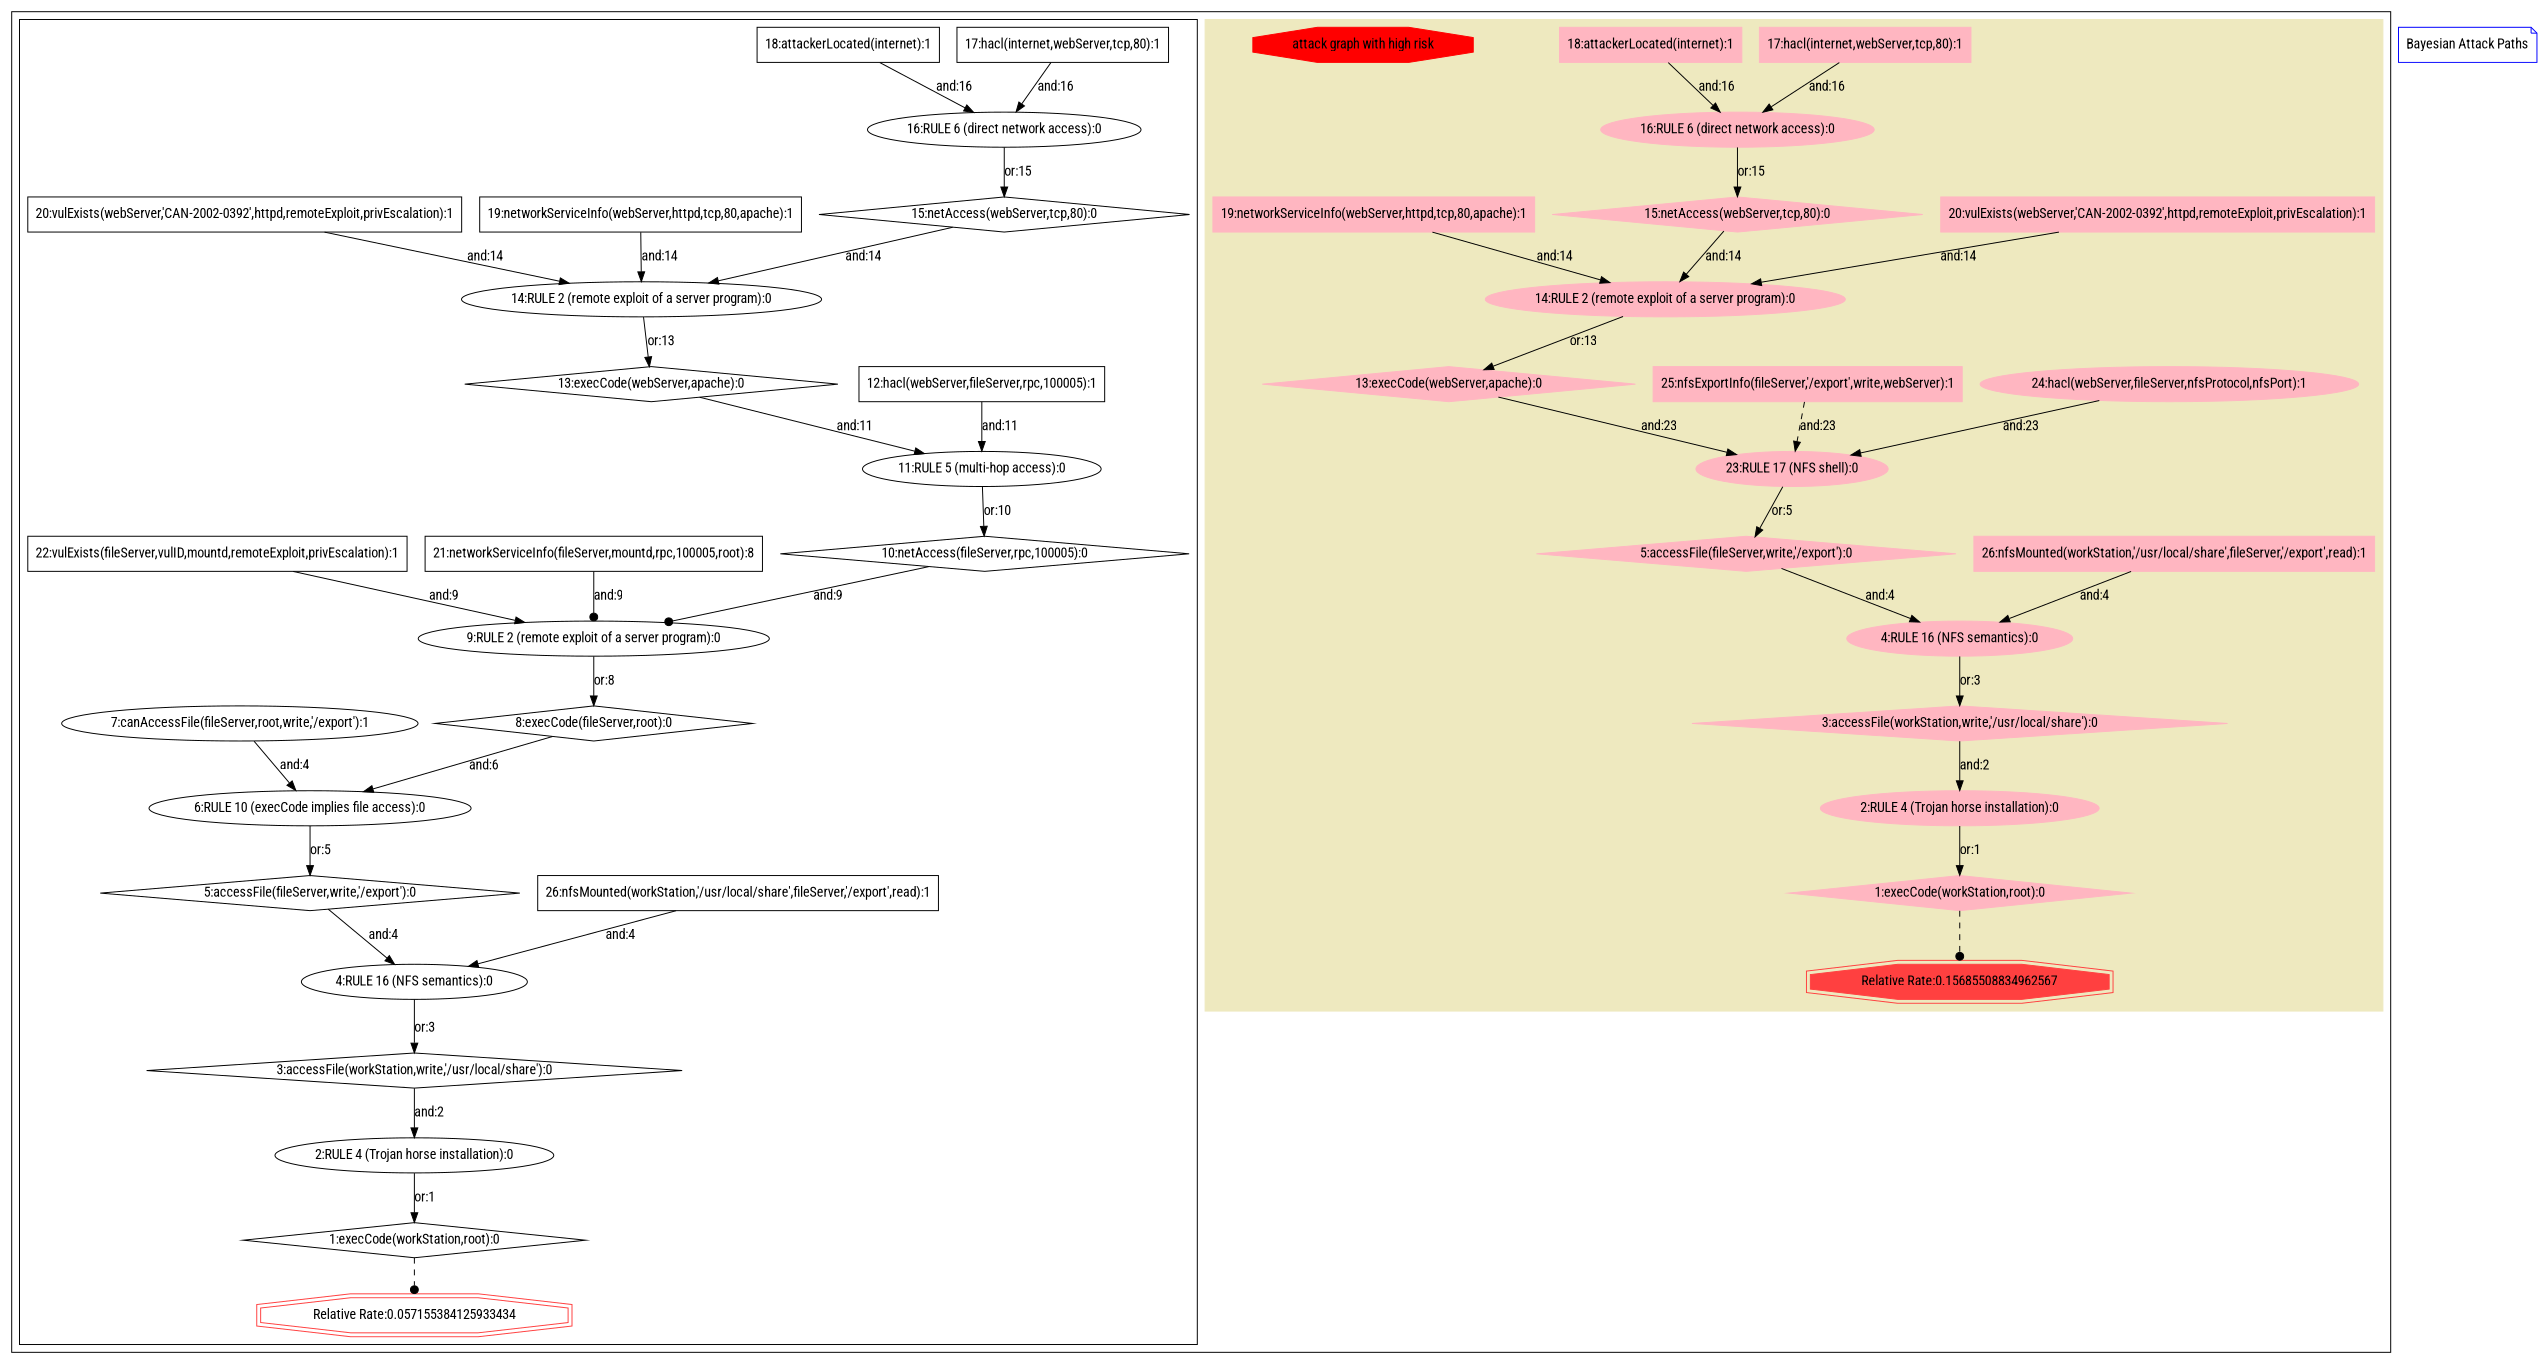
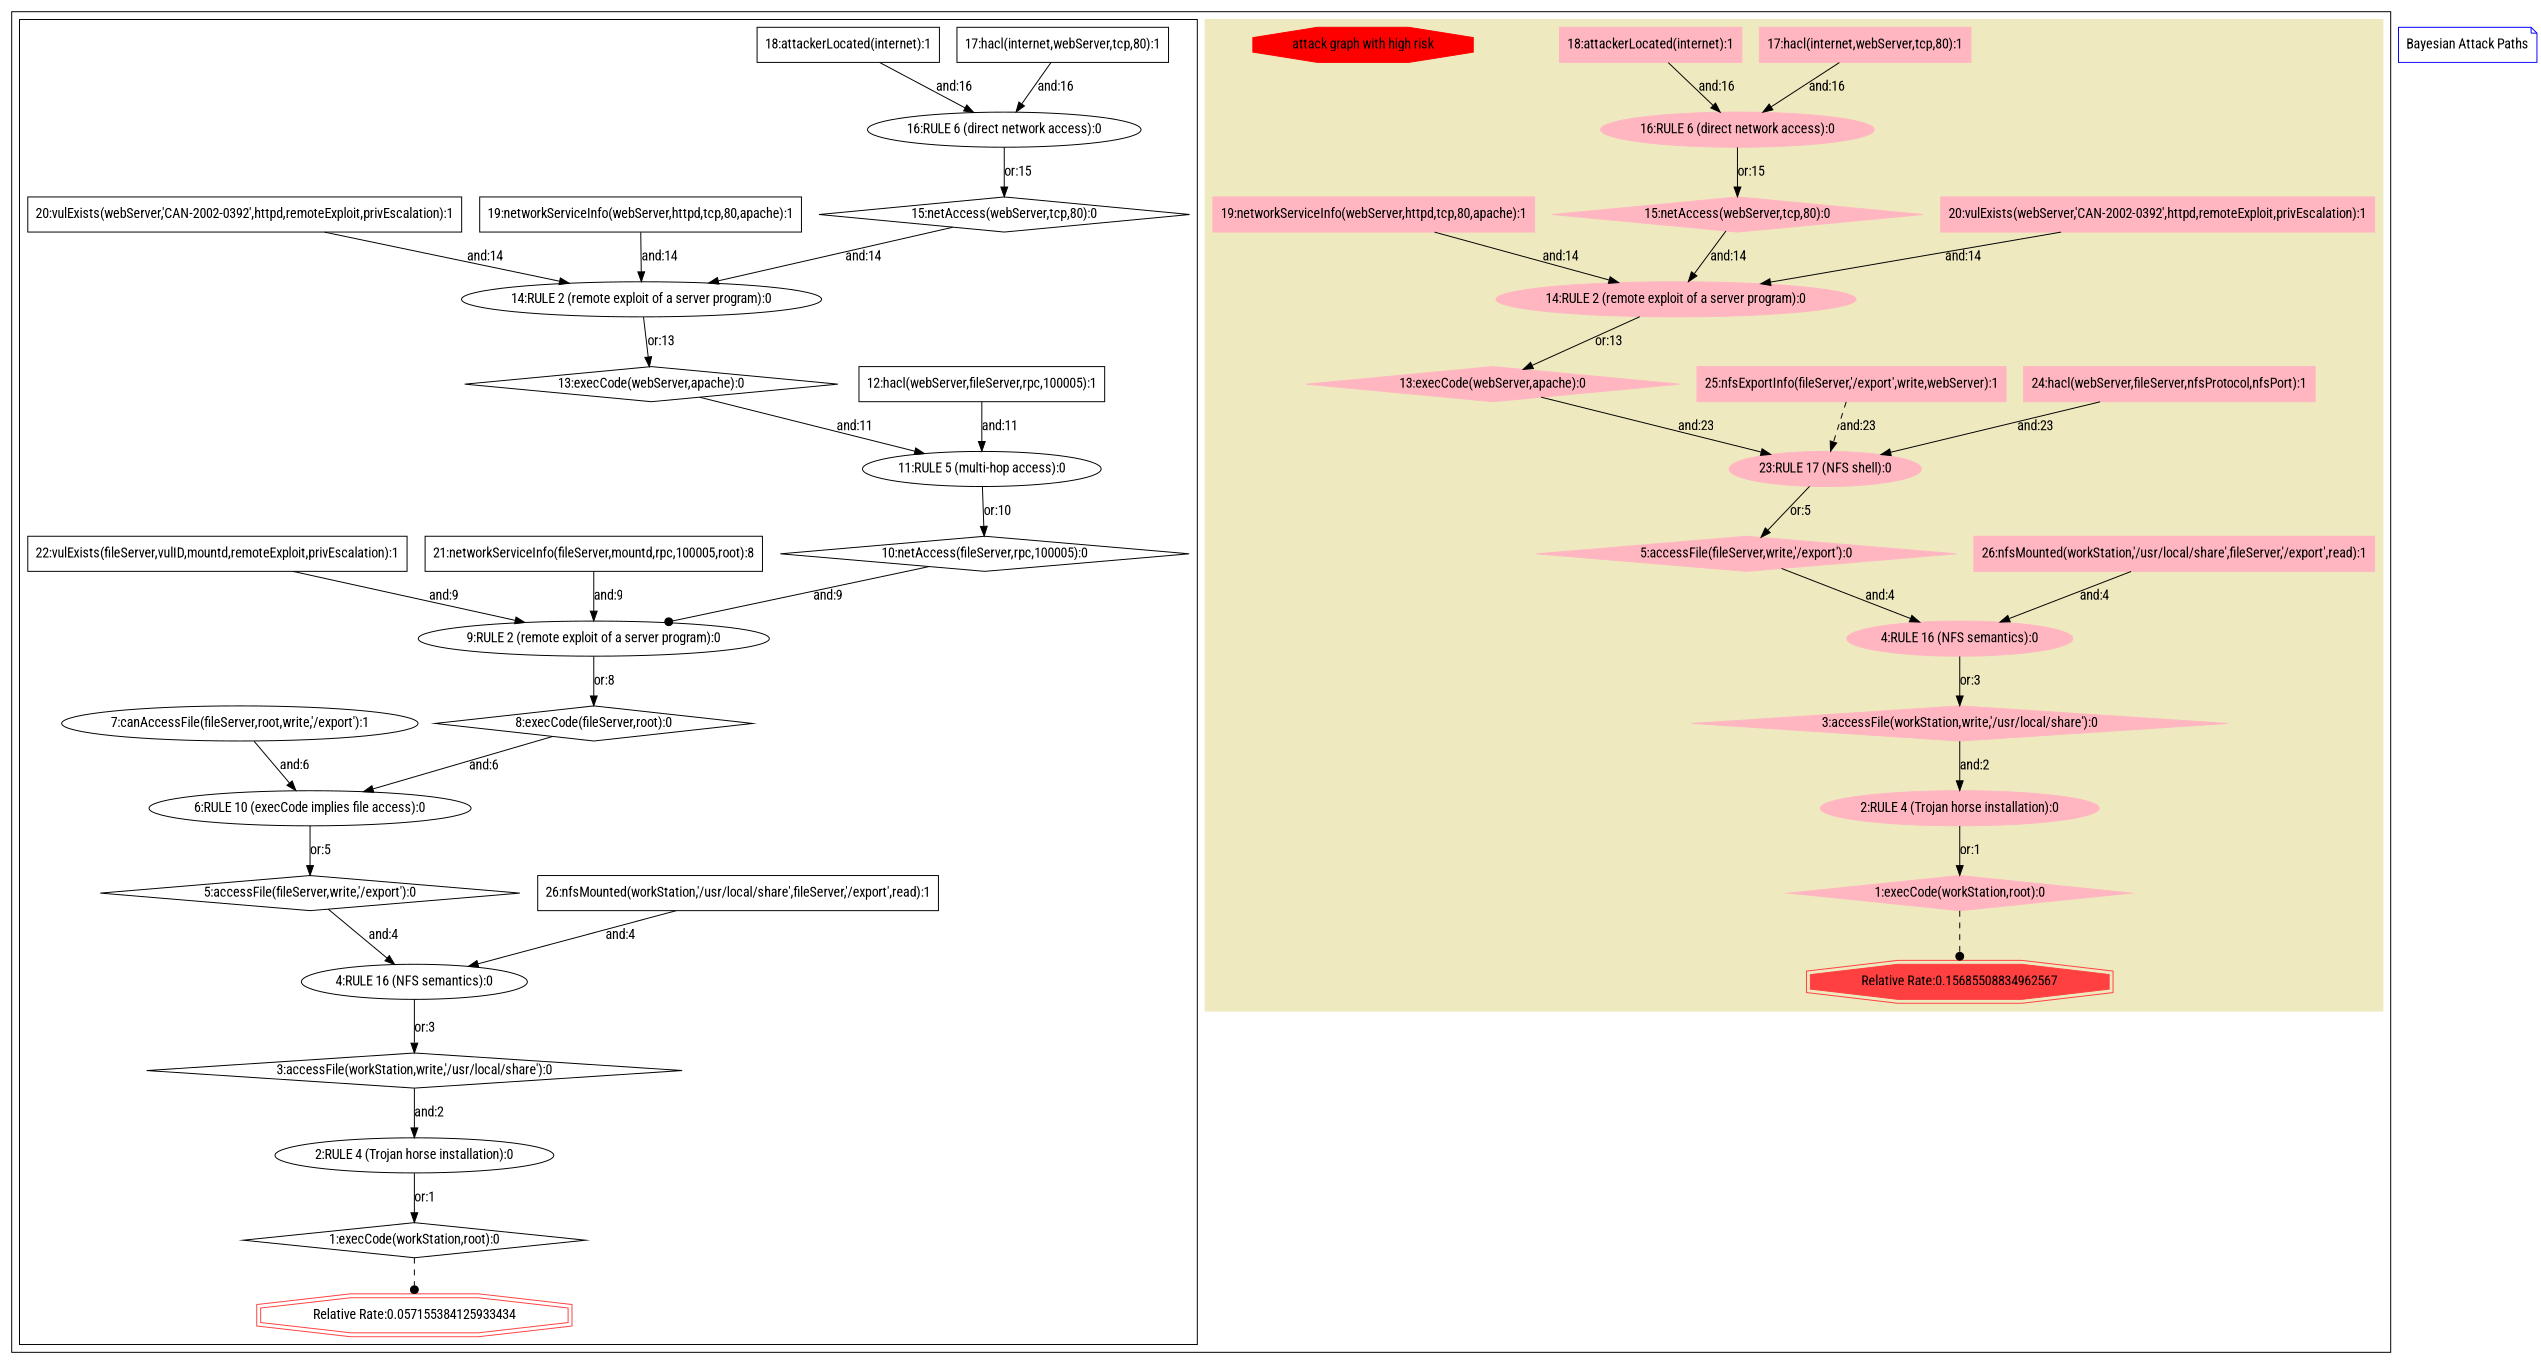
node "24:hacl(webServer,fileServer,nfsProtocol,nfsPort):1": shape ellipse -> box
edge "21:networkServiceInfo(fileServer,mountd,rpc,100005,root):8" -> "9:RULE 2 (remote exploit of a server program):0": arrowhead dot -> normal
edge "7:canAccessFile(fileServer,root,write,'/export'):1" -> "6:RULE 10 (execCode implies file access):0": label "and:4" -> "and:6"
